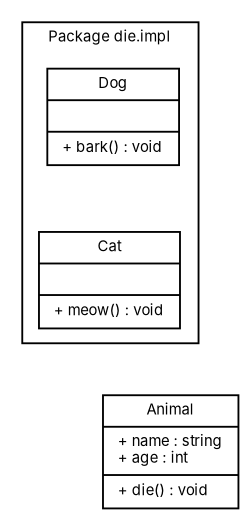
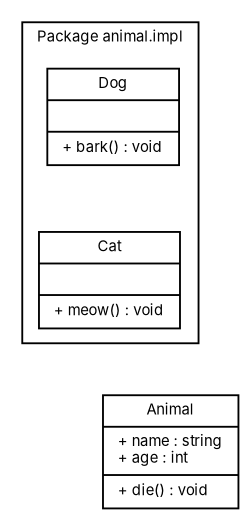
cluster "Package die.impl": label "Package die.impl" -> "Package animal.impl"
